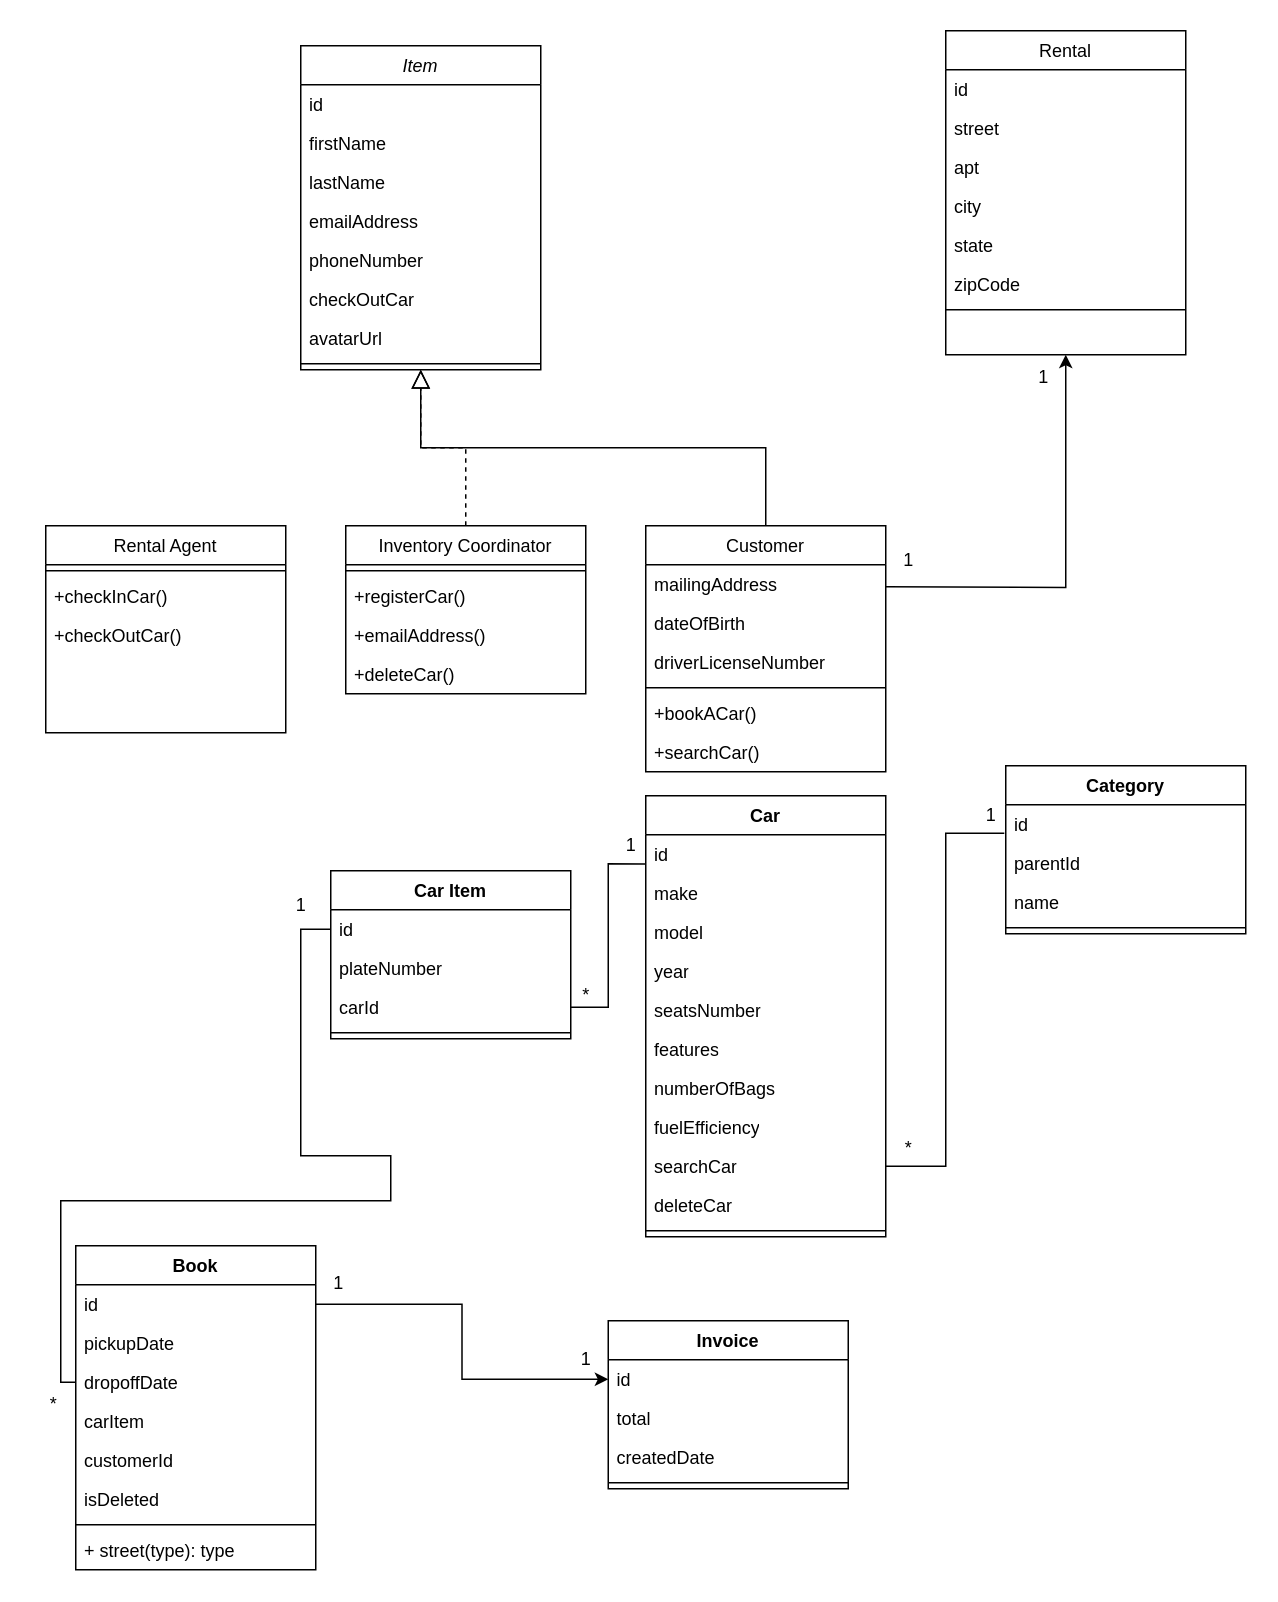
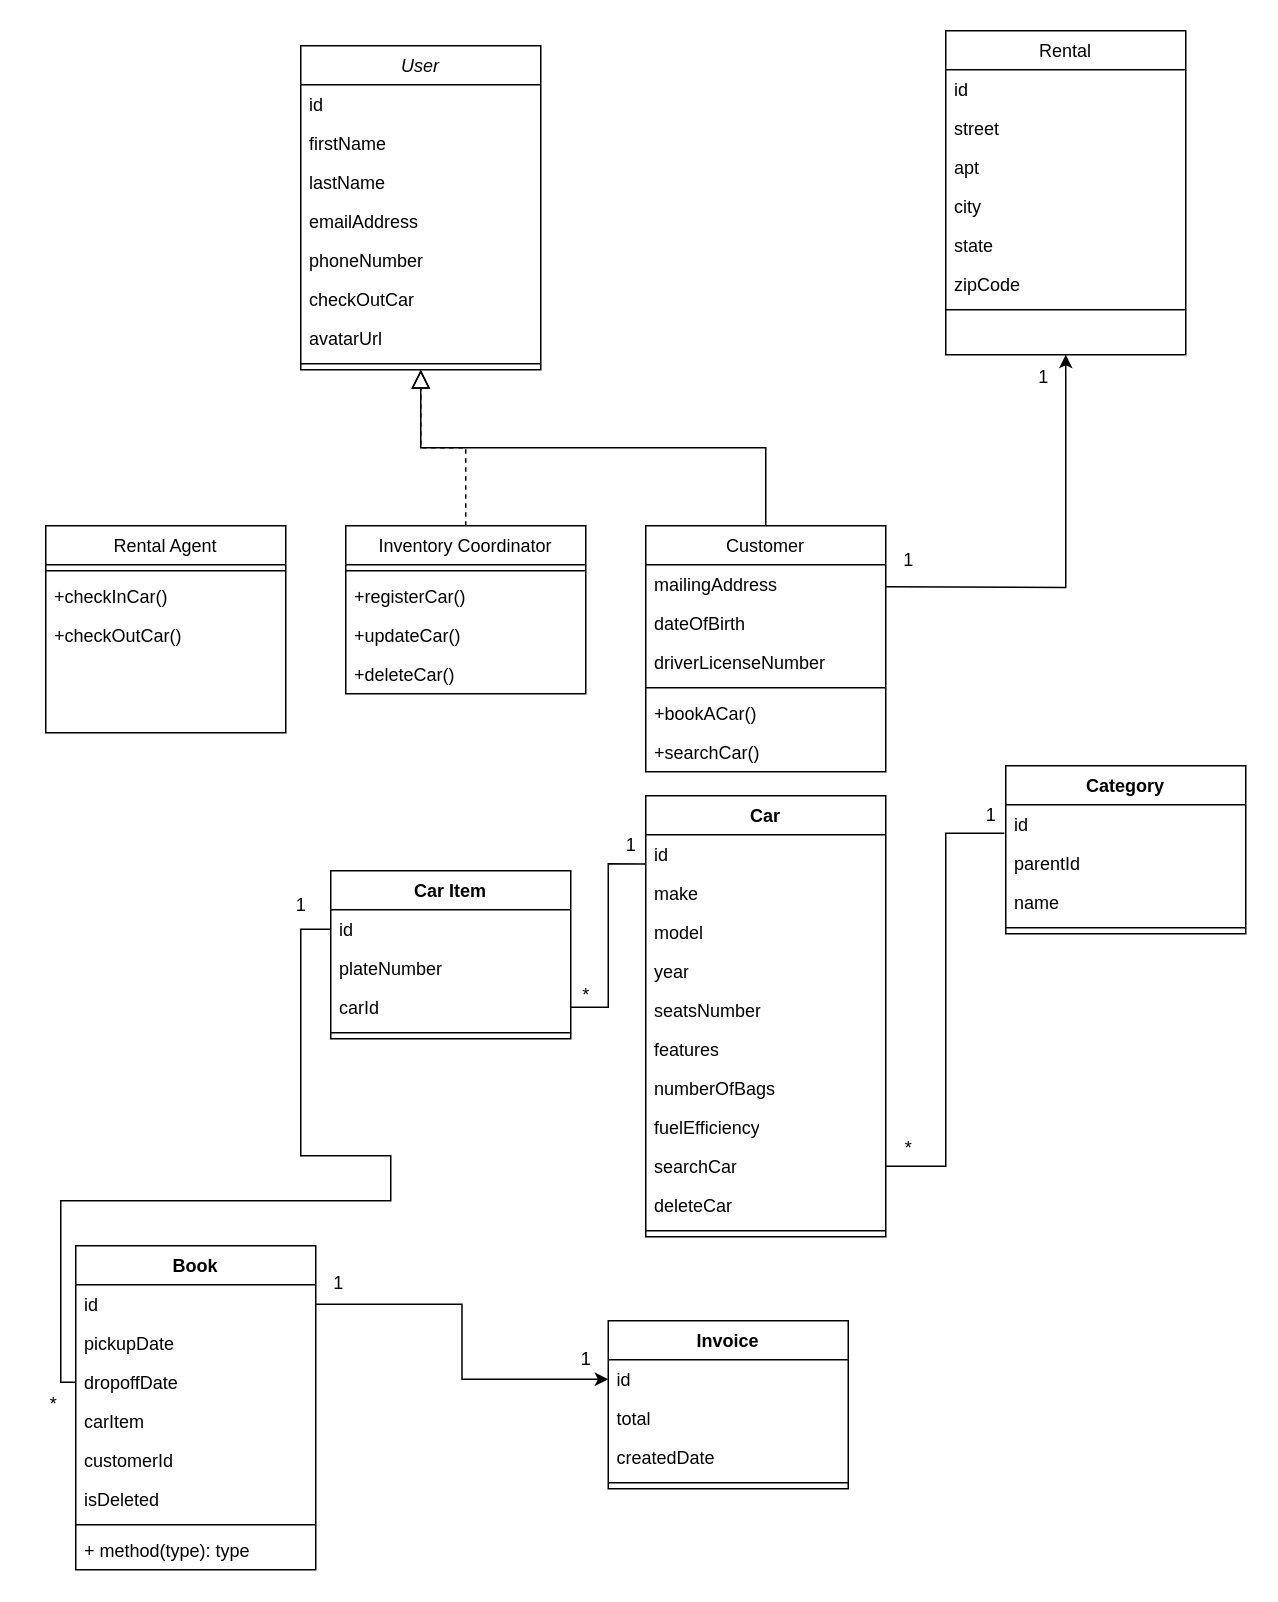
node "Item": label "Item" -> "User"
node "+emailAddress()": label "+emailAddress()" -> "+updateCar()"
node "+ street(type): type": label "+ street(type): type" -> "+ method(type): type"
